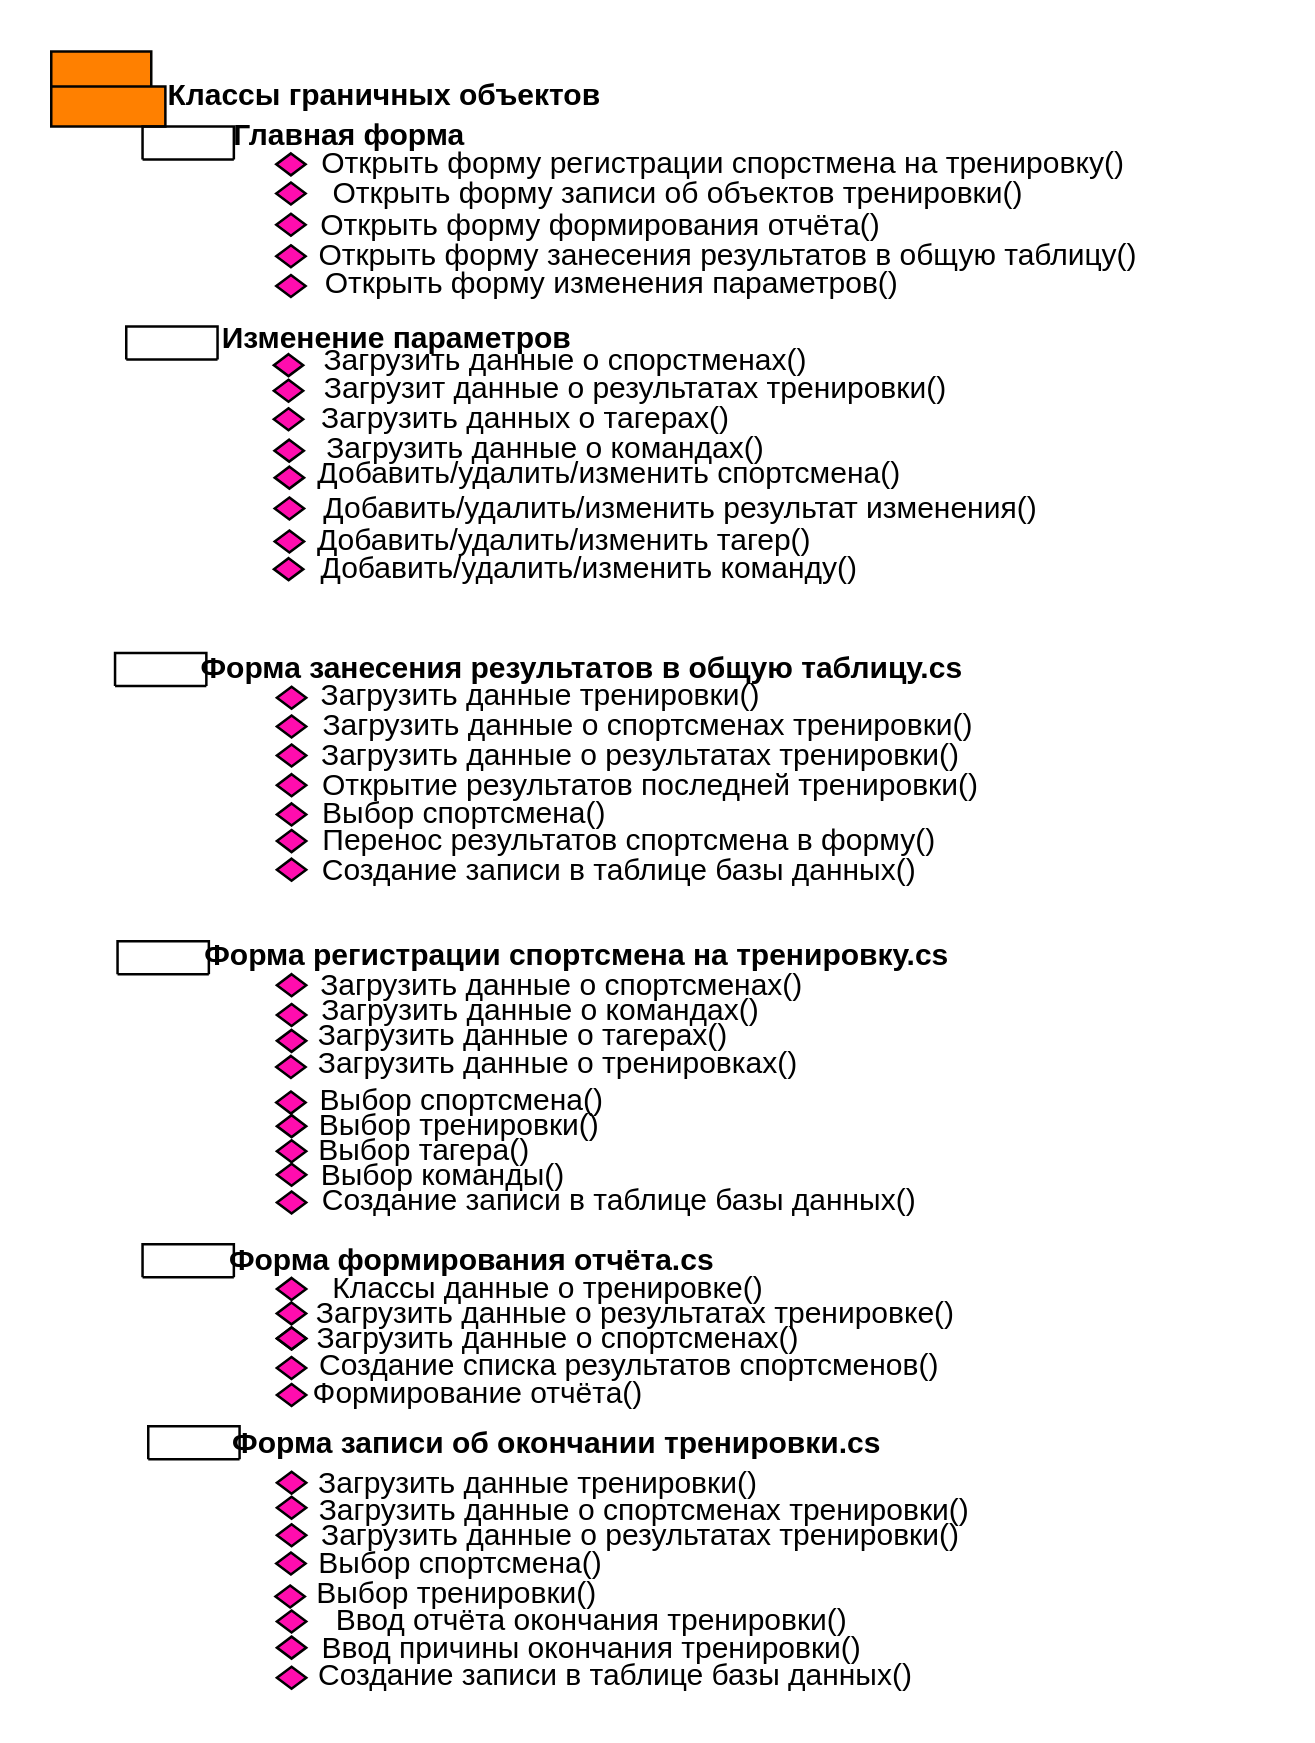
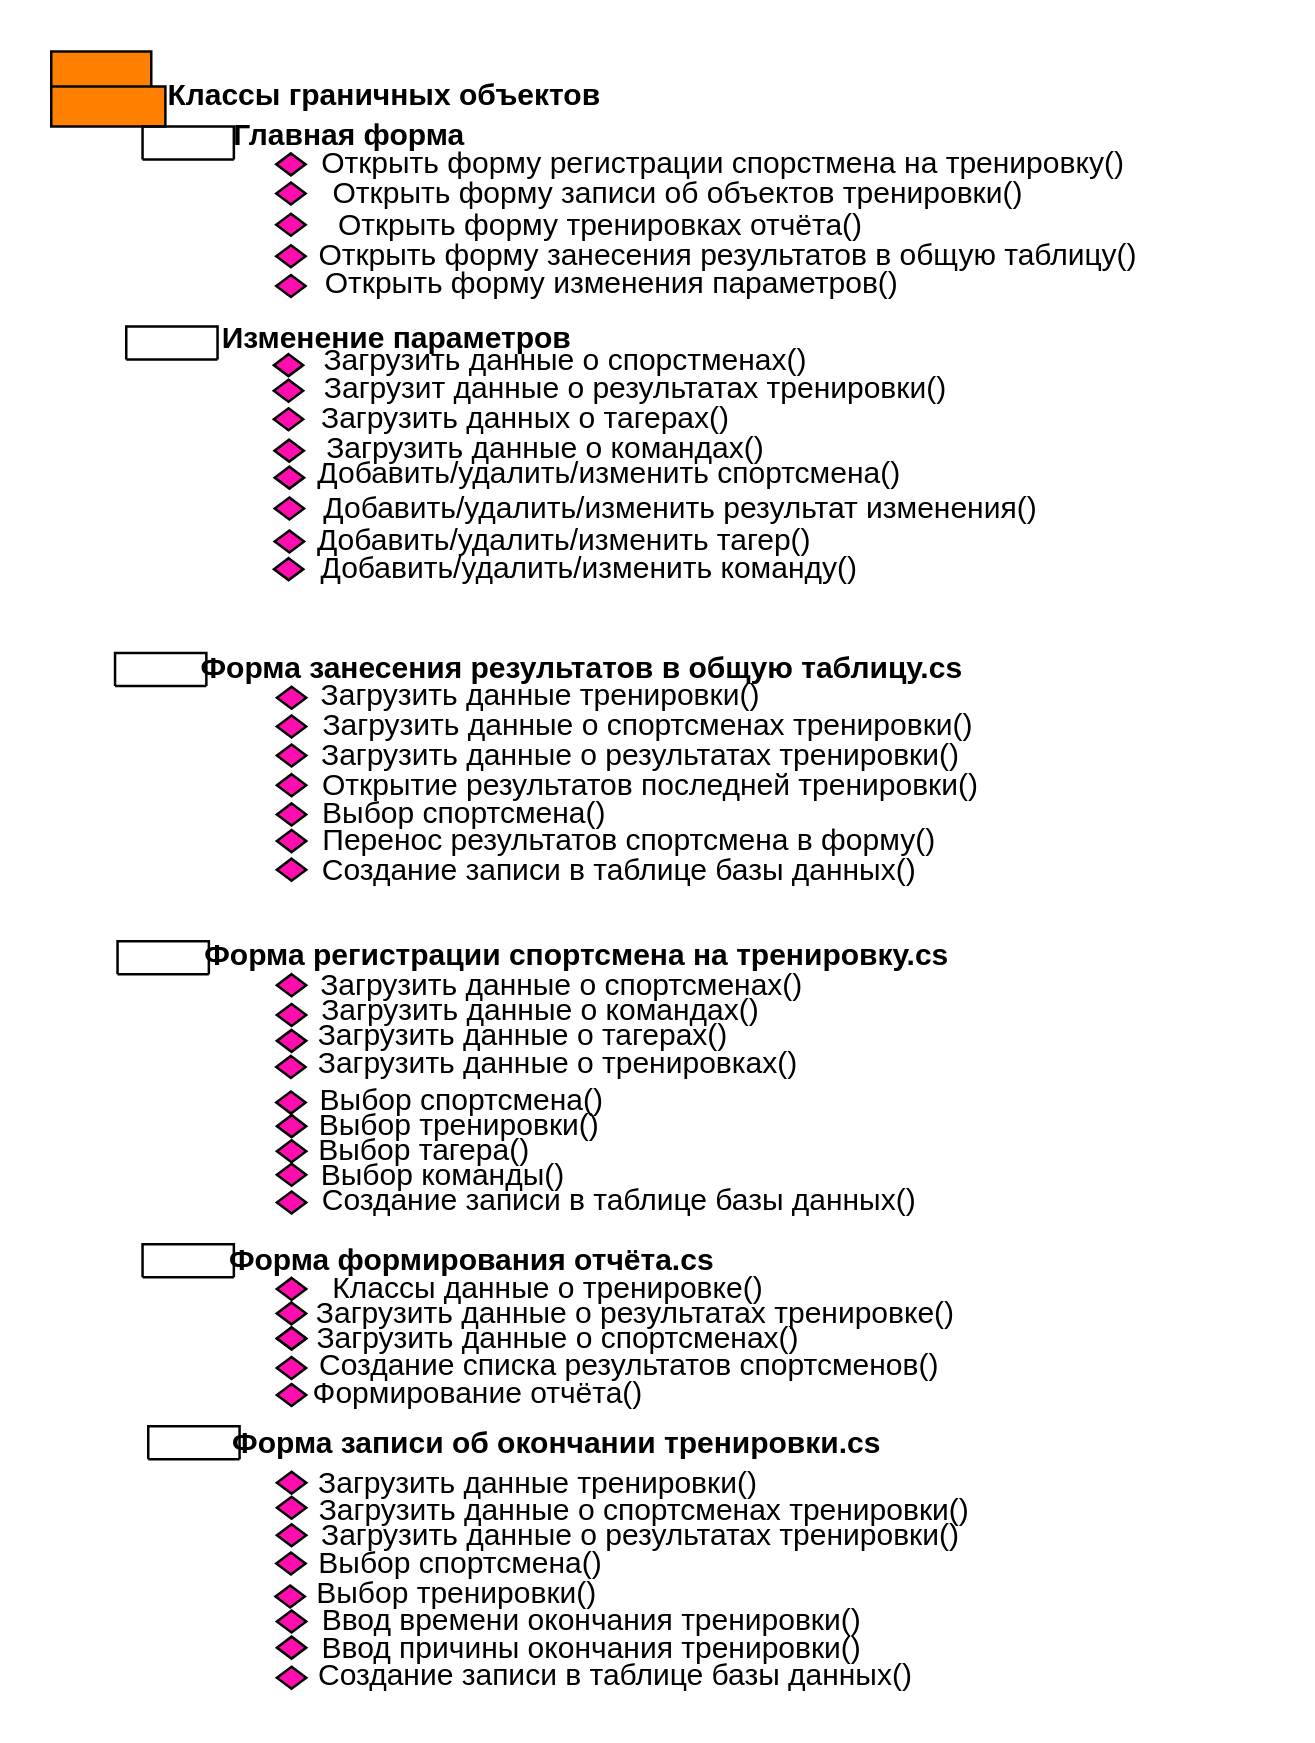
node "Открыть форму формирования отчёта()": label "Открыть форму формирования отчёта()" -> "Открыть форму тренировках отчёта()"
node "Ввод отчёта окончания тренировки()": label "Ввод отчёта окончания тренировки()" -> "Ввод времени окончания тренировки()"
